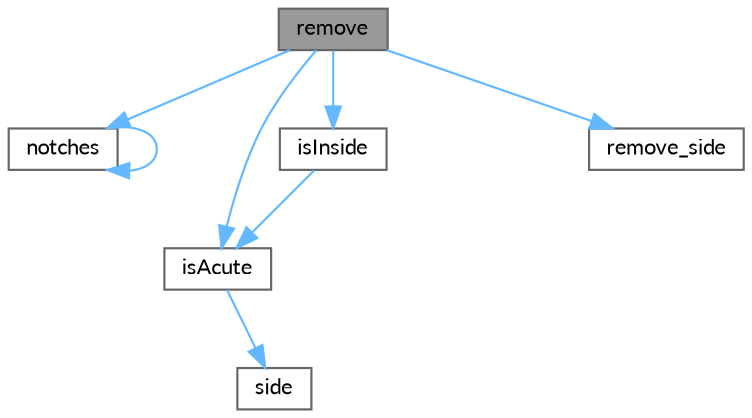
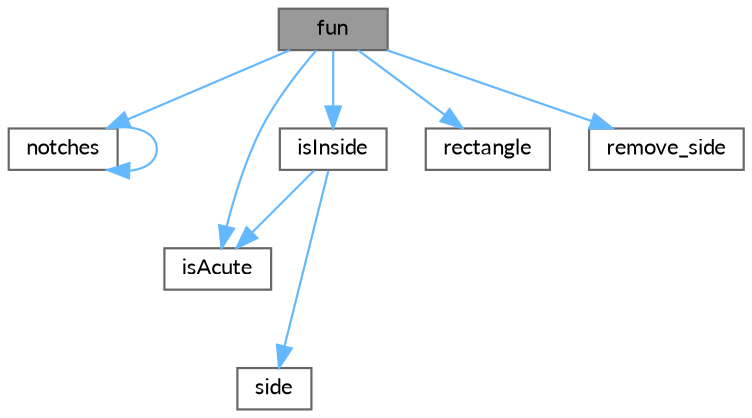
node "remove": label "remove" -> "fun"
node "rectangle": added
edge "isAcute" -> "side": now "isInside" -> "side"
